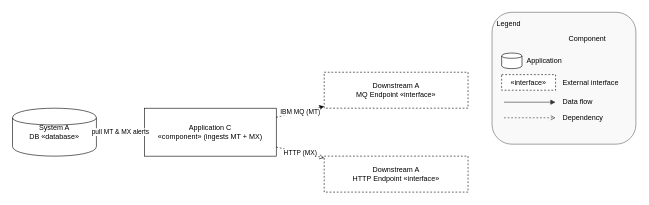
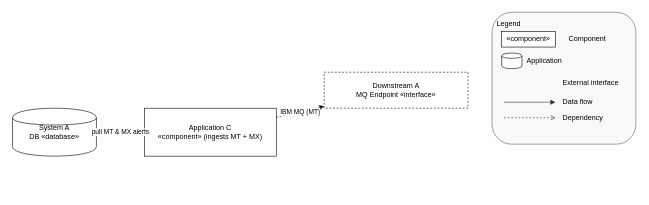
node "«component»": added
node "«interface»": removed
edge "Application C «component» (ingests MT + MX)" -> "Downstream A HTTP Endpoint «interface»": removed, label "HTTP (MX)"
node "Downstream A HTTP Endpoint «interface»": removed
